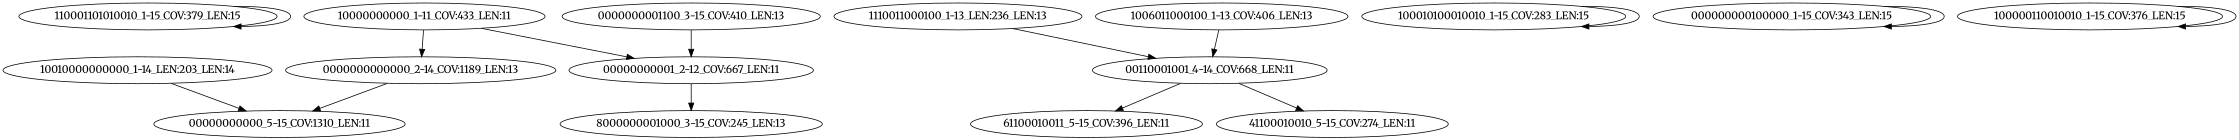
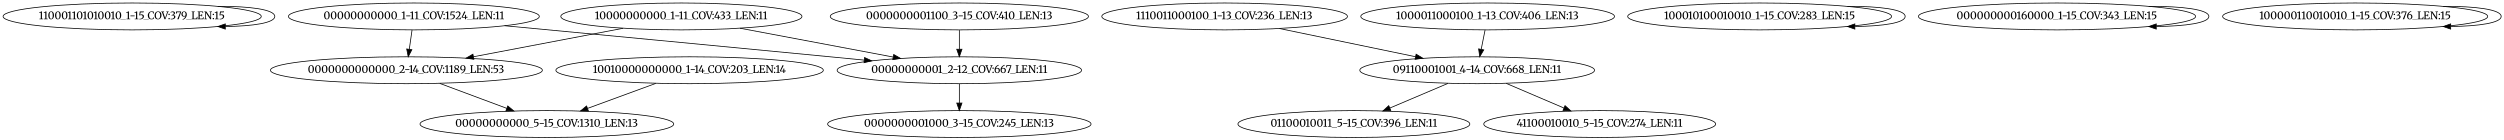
node "00000000000_1-11_COV:1524_LEN:11": added
node "1110011000100_1-13_LEN:236_LEN:13": label "1110011000100_1-13_LEN:236_LEN:13" -> "1110011000100_1-13_COV:236_LEN:13"
node "1006011000100_1-13_COV:406_LEN:13": label "1006011000100_1-13_COV:406_LEN:13" -> "1000011000100_1-13_COV:406_LEN:13"
node "000000000100000_1-15_COV:343_LEN:15": label "000000000100000_1-15_COV:343_LEN:15" -> "000000000160000_1-15_COV:343_LEN:15"
node "10010000000000_1-14_LEN:203_LEN:14": label "10010000000000_1-14_LEN:203_LEN:14" -> "10010000000000_1-14_COV:203_LEN:14"
node "0000000000000_2-14_COV:1189_LEN:13": label "0000000000000_2-14_COV:1189_LEN:13" -> "0000000000000_2-14_COV:1189_LEN:53"
node "00110001001_4-14_COV:668_LEN:11": label "00110001001_4-14_COV:668_LEN:11" -> "09110001001_4-14_COV:668_LEN:11"
node "00000000000_5-15_COV:1310_LEN:11": label "00000000000_5-15_COV:1310_LEN:11" -> "00000000000_5-15_COV:1310_LEN:13"
node "8000000001000_3-15_COV:245_LEN:13": label "8000000001000_3-15_COV:245_LEN:13" -> "0000000001000_3-15_COV:245_LEN:13"
node "61100010011_5-15_COV:396_LEN:11": label "61100010011_5-15_COV:396_LEN:11" -> "01100010011_5-15_COV:396_LEN:11"
